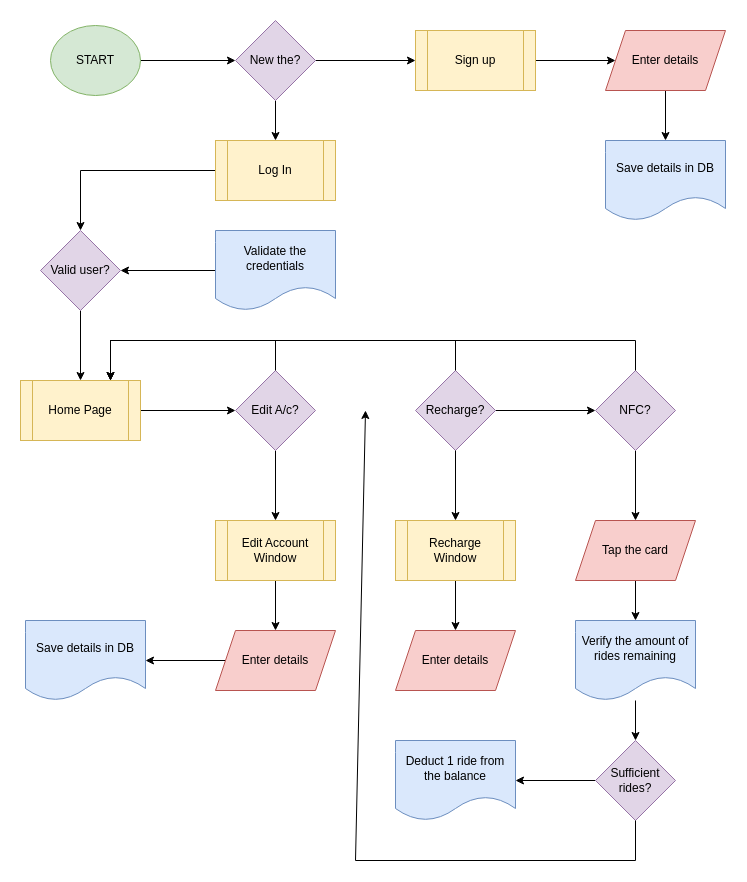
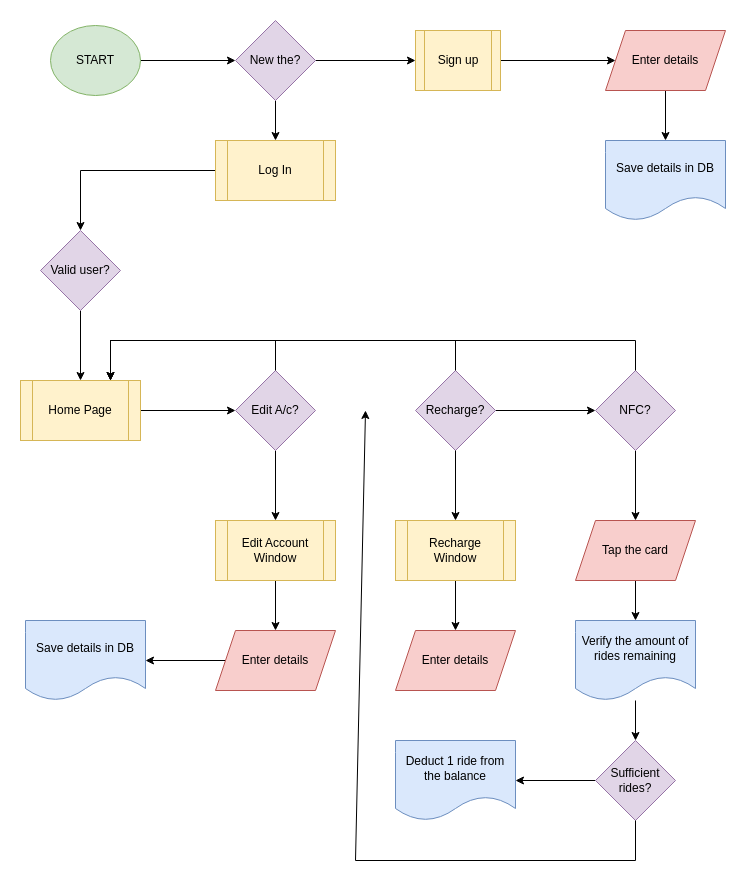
node "Sign up": size 120x60 -> 85x60
edge "Validate the credentials" -> "Valid user?": removed
node "Validate the credentials": removed
